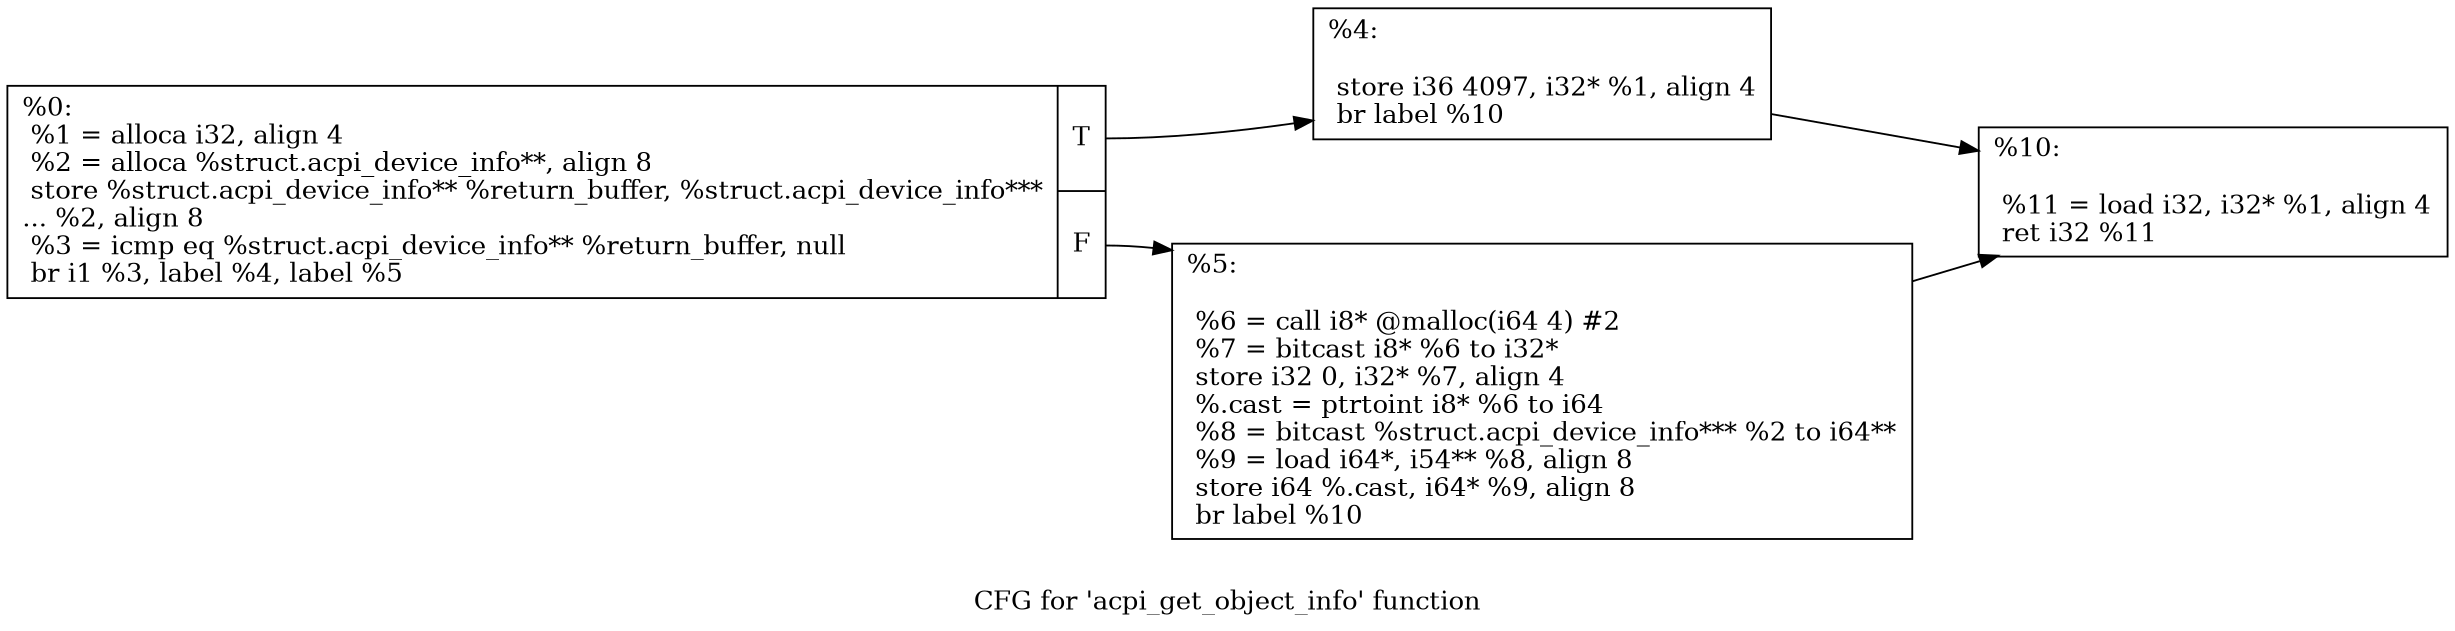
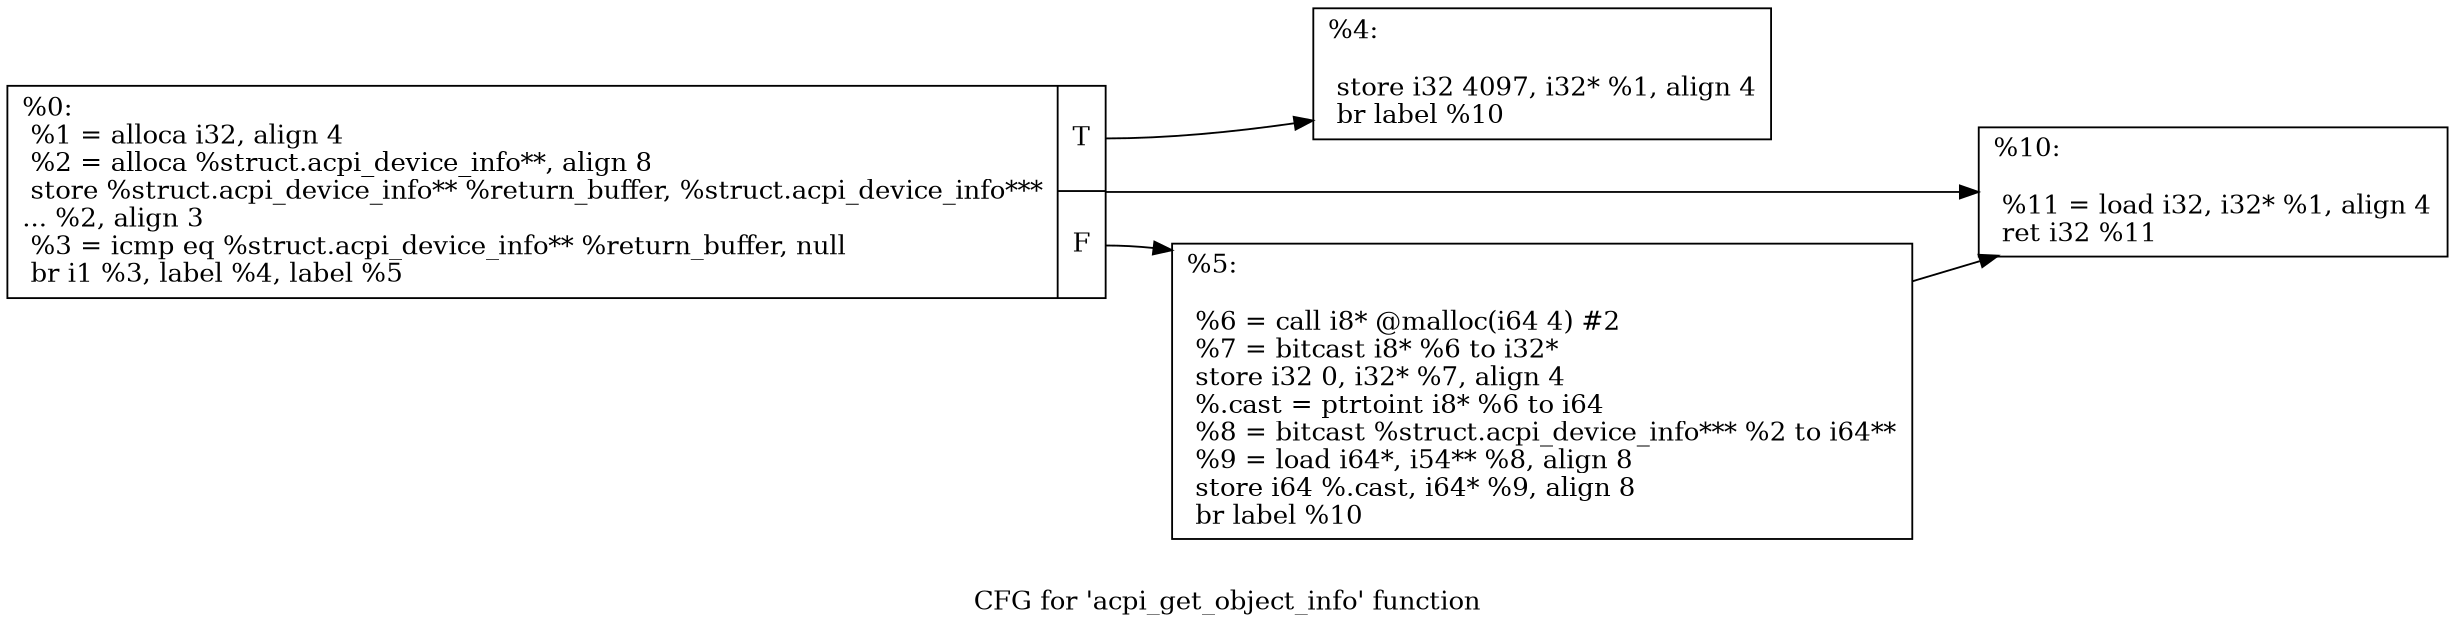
node "%4:": text "store i36 4097, i32* %1, align 4" -> "store i32 4097, i32* %1, align 4"
edge "%4:" -> "%10:": now "%0:" -> "%10:"
node "%0:": text "... %2, align 8" -> "... %2, align 3"
